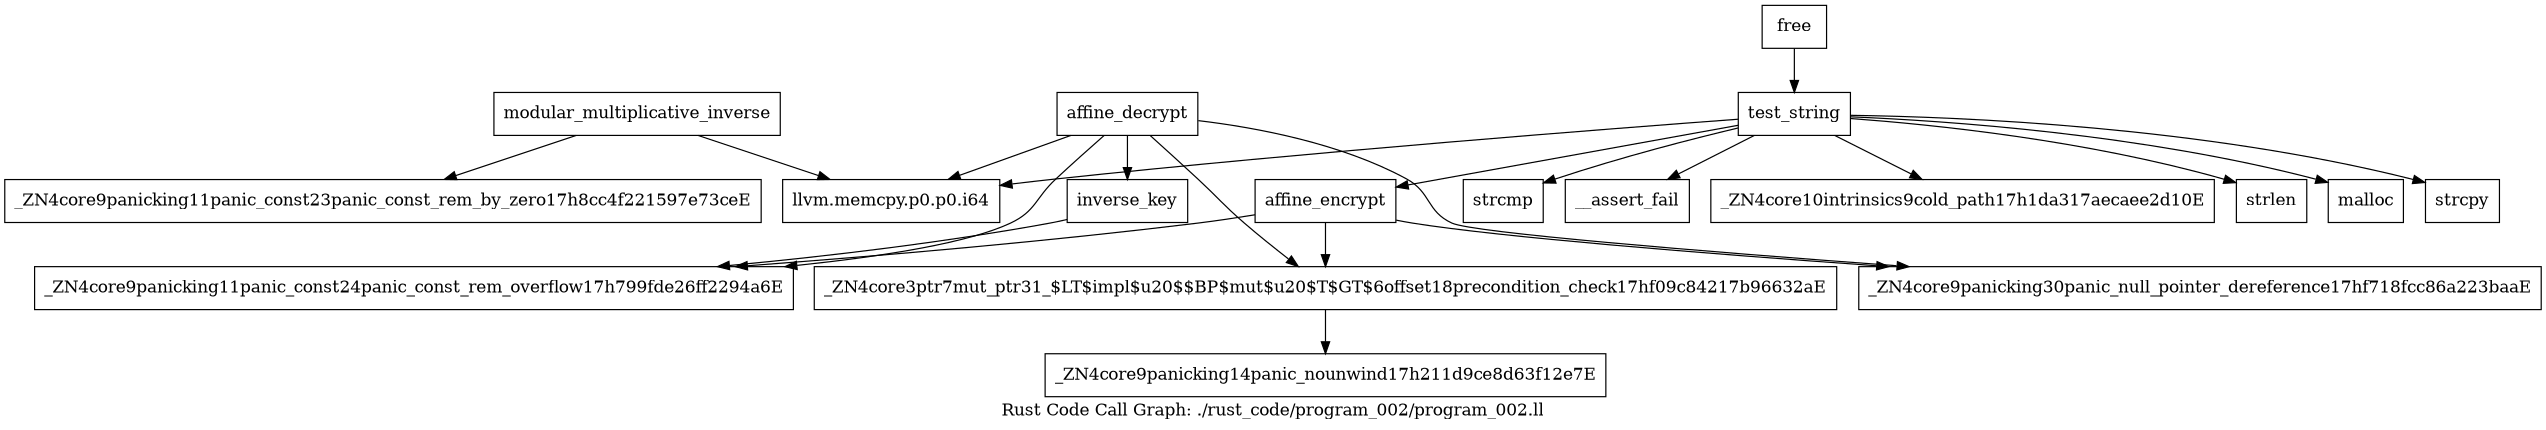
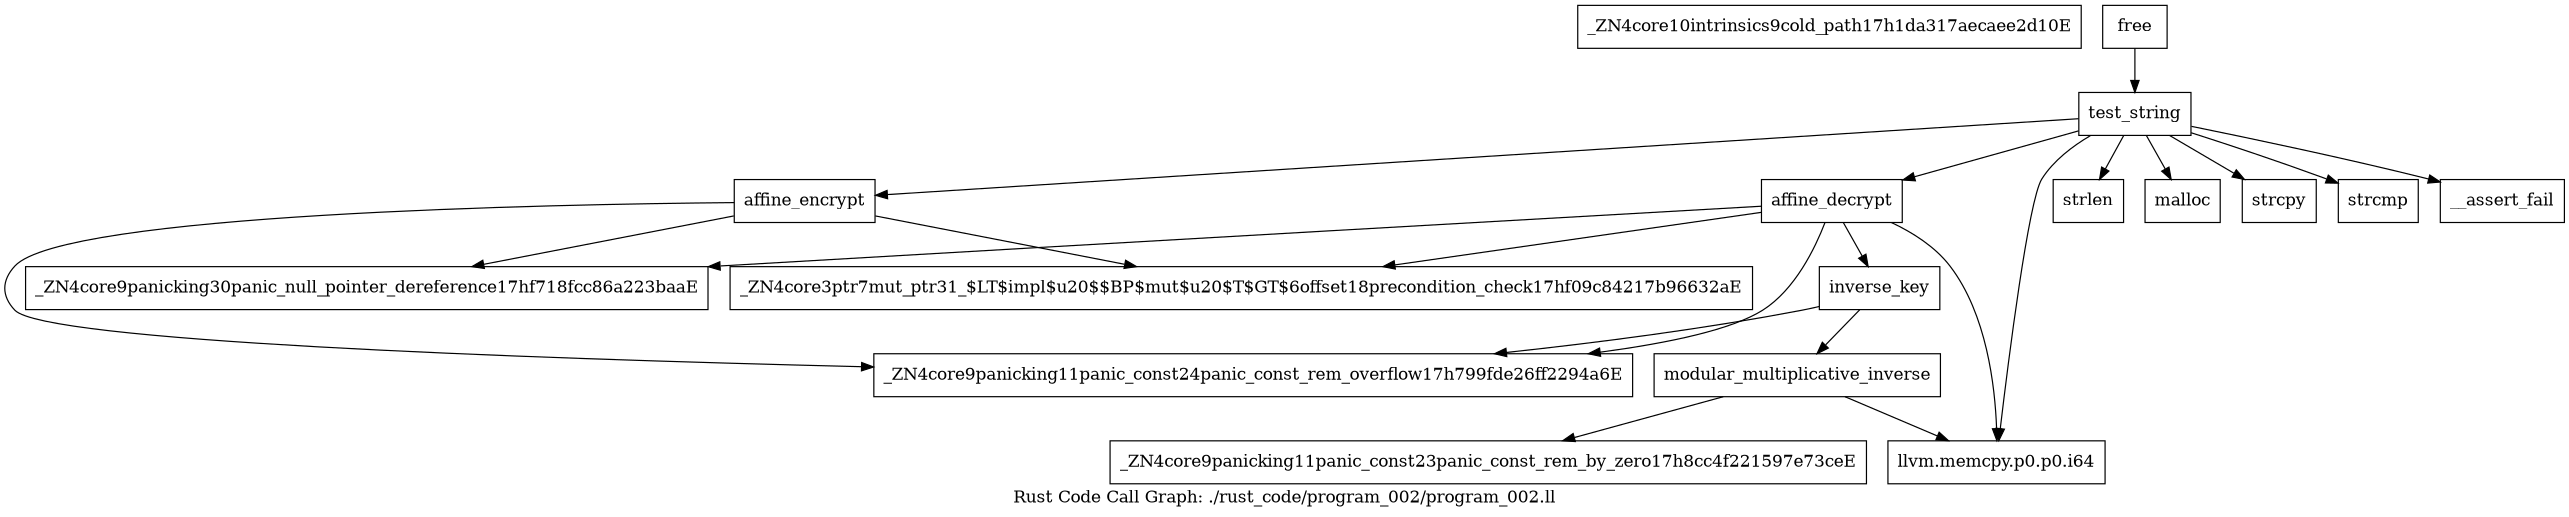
edge "test_string" -> "_ZN4core10intrinsics9cold_path17h1da317aecaee2d10E": now "test_string" -> "affine_decrypt"
edge "inverse_key" -> "modular_multiplicative_inverse": added
node "_ZN4core9panicking14panic_nounwind17h211d9ce8d63f12e7E": removed
